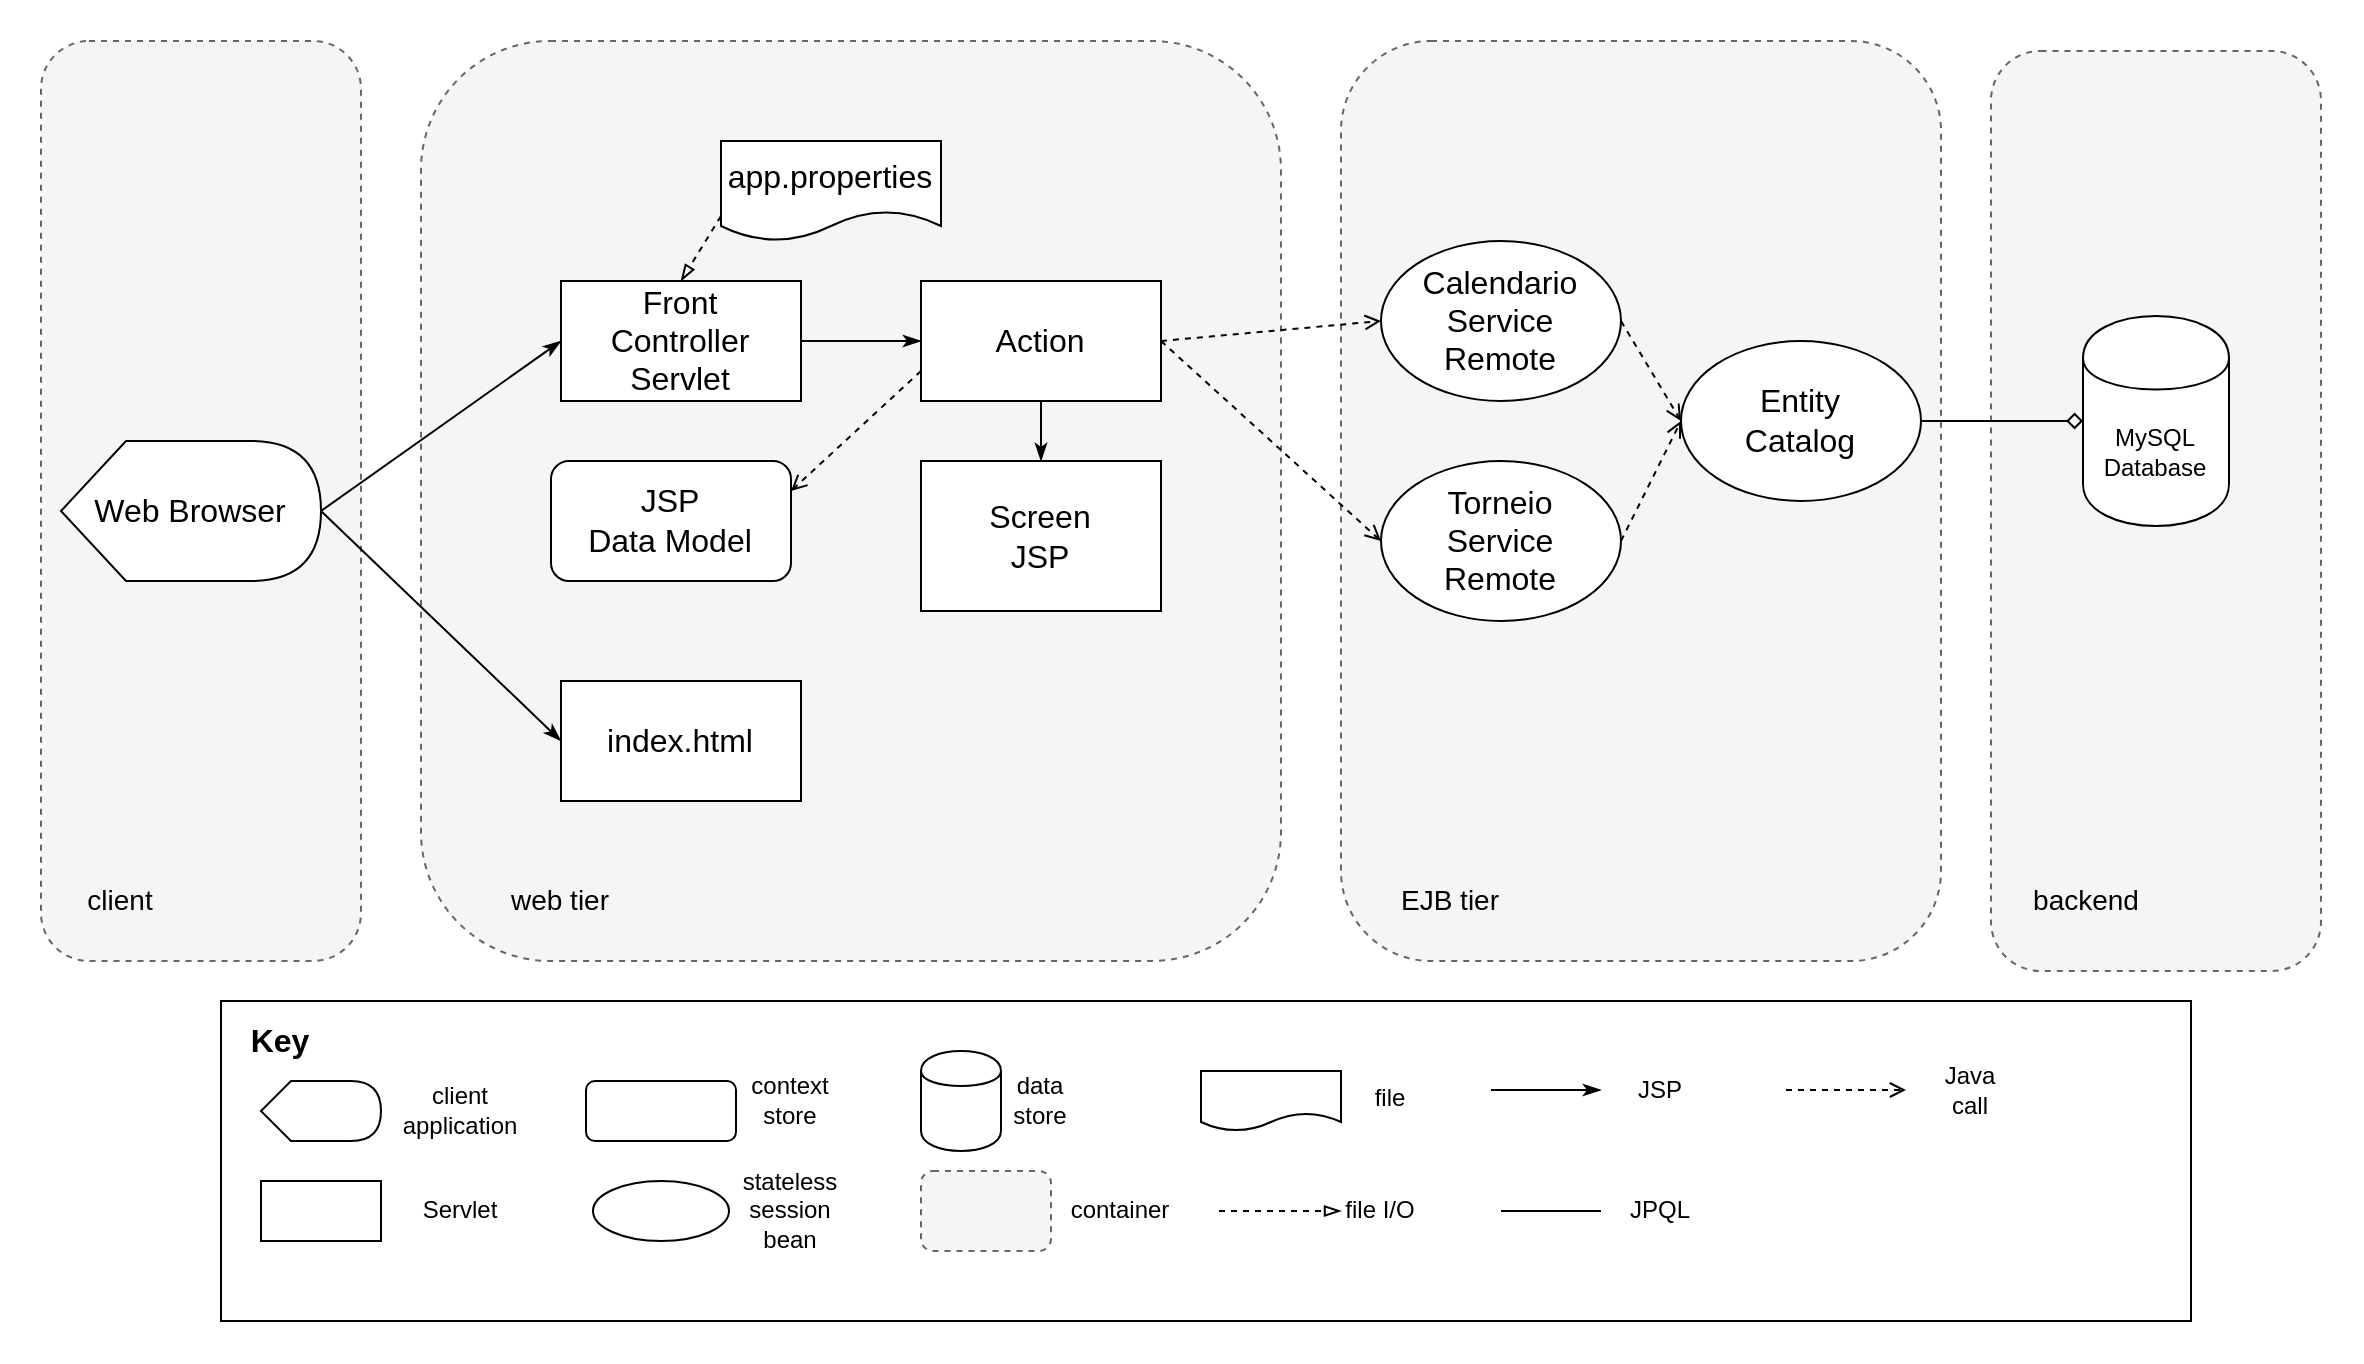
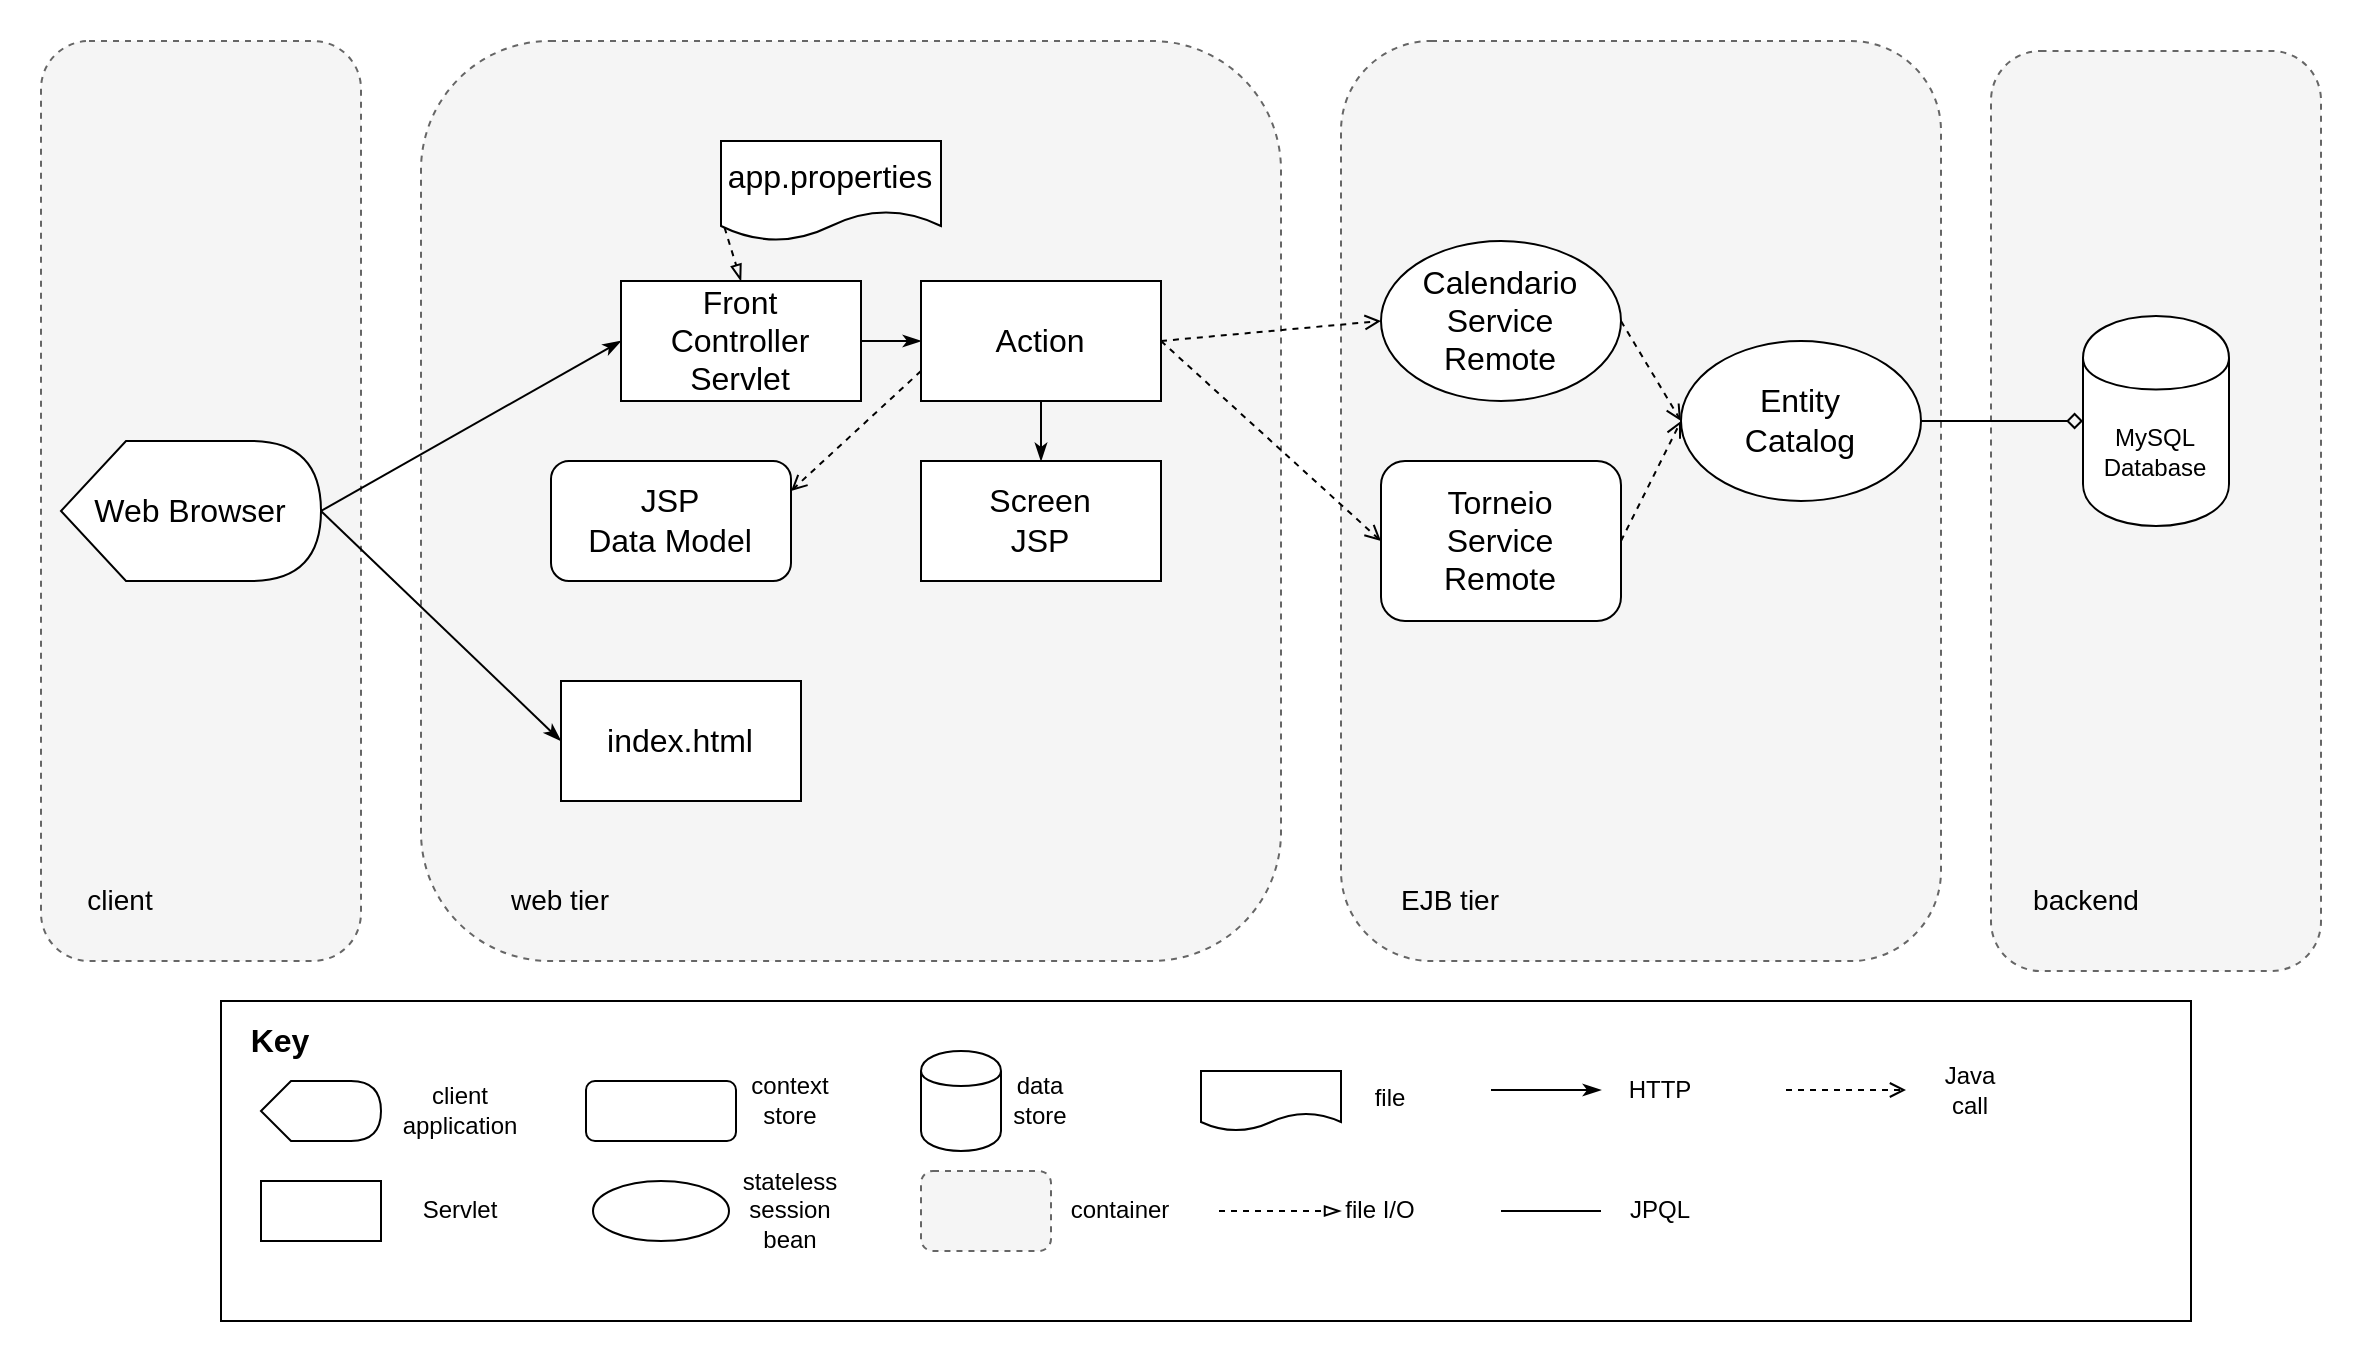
node "Front Controller Servlet": moved (681, 341) -> (741, 341)
node "Screen JSP": size 240x150 -> 240x120
node "Torneio Service Remote": shape ellipse -> rounded rectangle
node "JSP": label "JSP" -> "HTTP"
